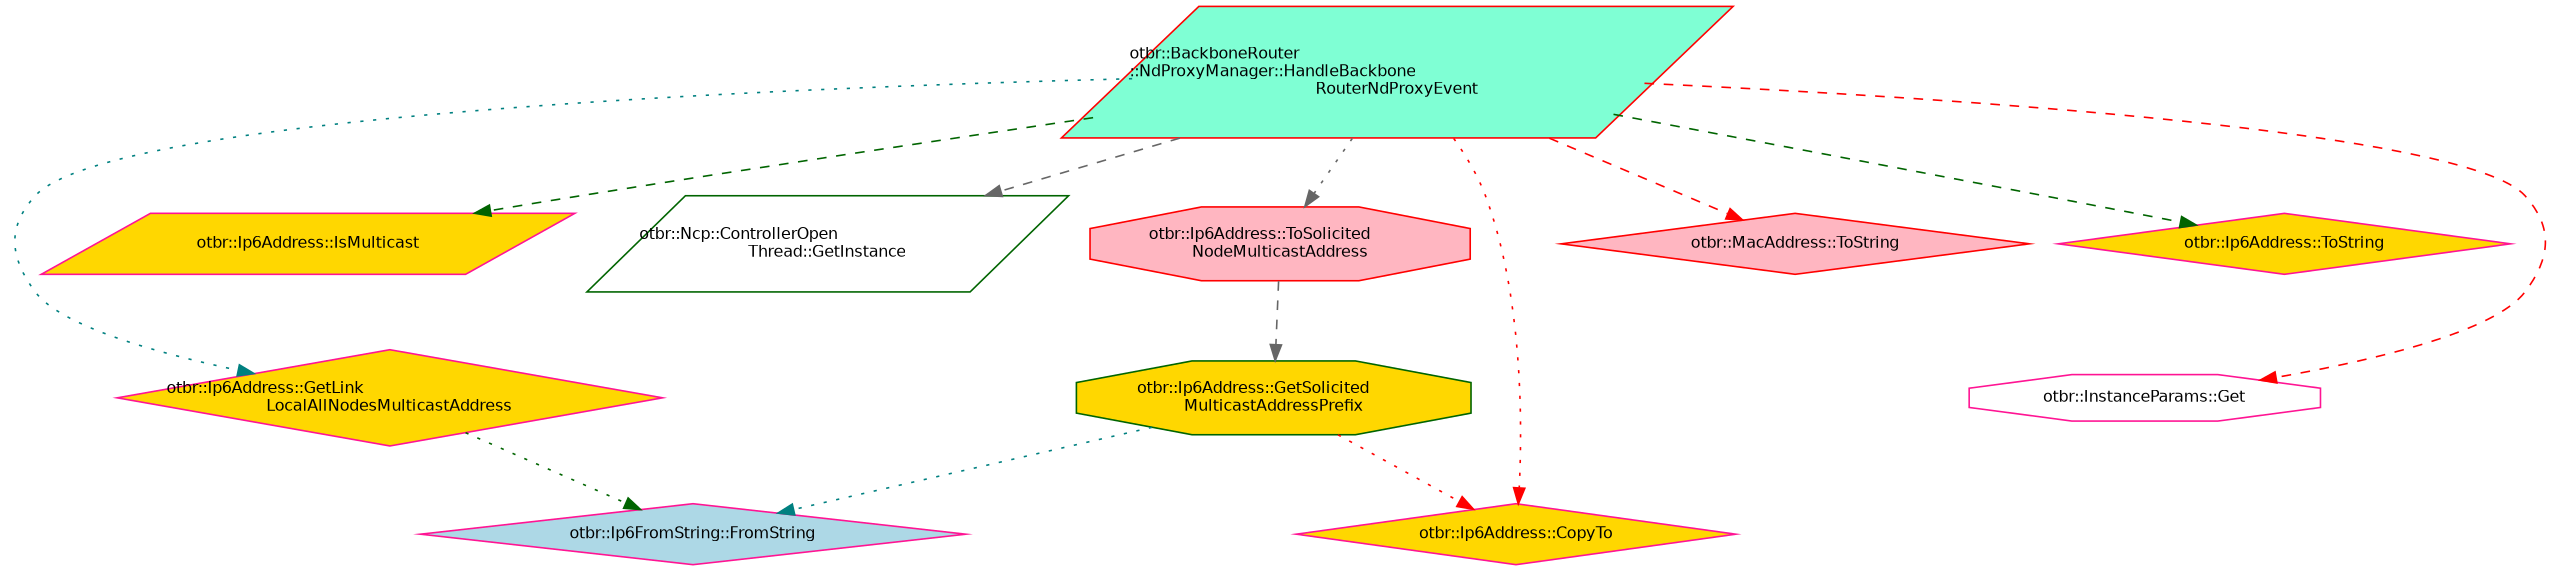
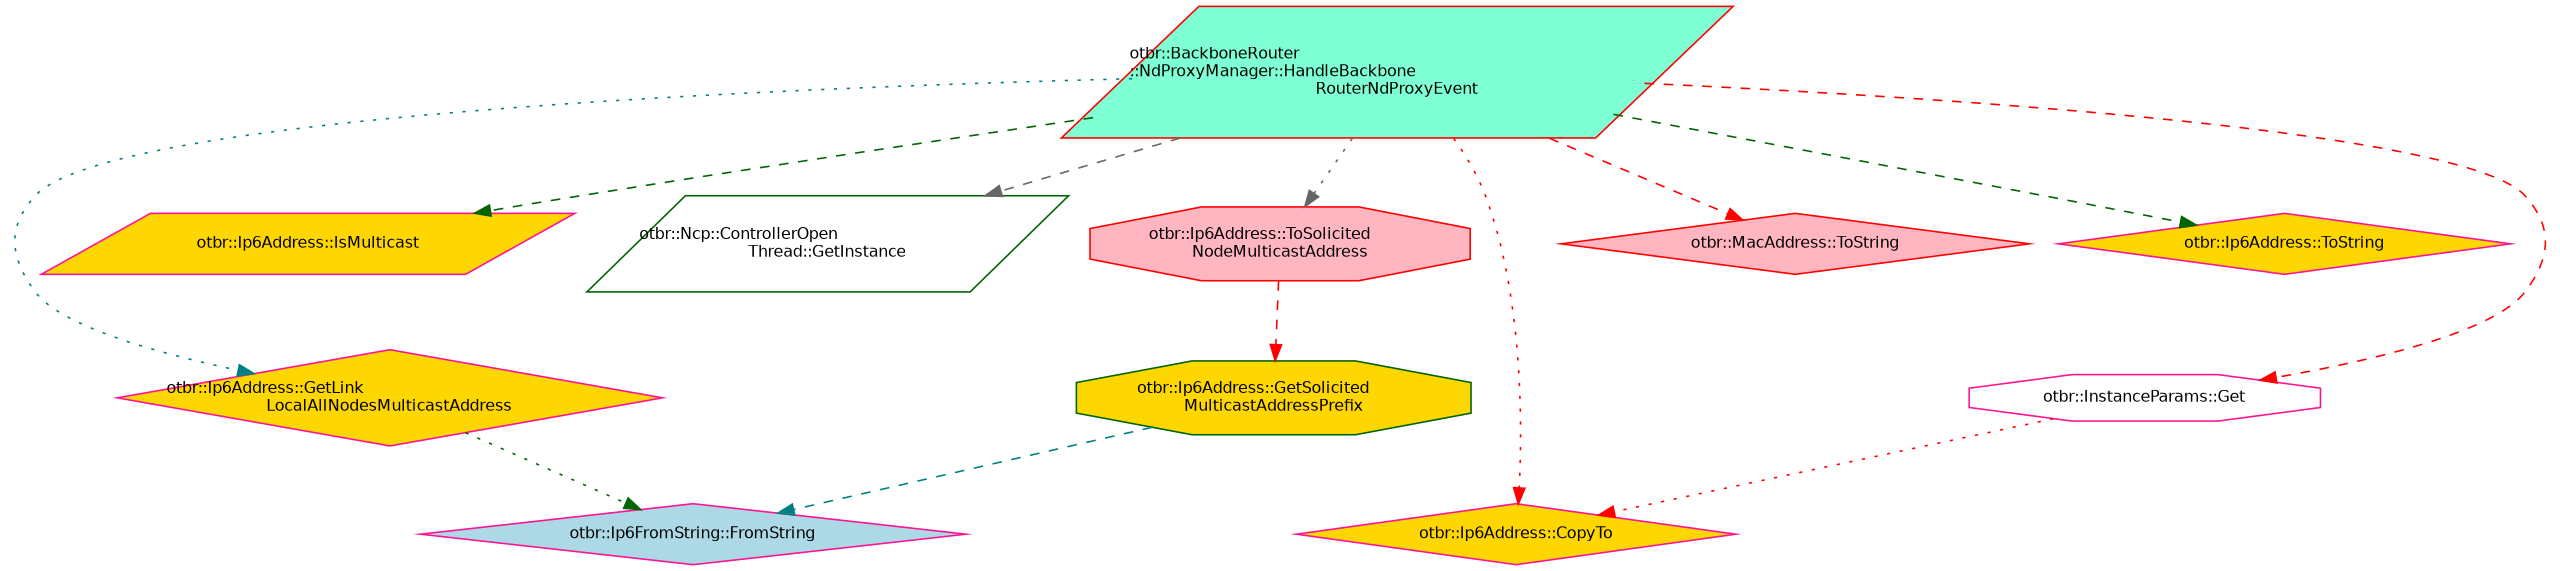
edge "otbr::Ip6Address::ToSolicited NodeMulticastAddress" -> "otbr::Ip6Address::GetSolicited MulticastAddressPrefix": color gray40 -> red
edge "otbr::Ip6Address::GetSolicited MulticastAddressPrefix" -> "otbr::Ip6FromString::FromString": style dotted -> dashed
edge "otbr::Ip6Address::GetSolicited MulticastAddressPrefix" -> "otbr::Ip6Address::CopyTo": now "otbr::InstanceParams::Get" -> "otbr::Ip6Address::CopyTo"
